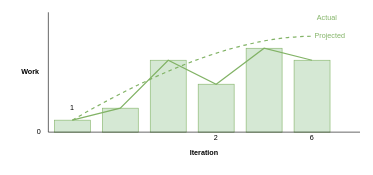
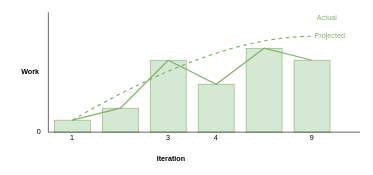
node "1": moved (72, 108) -> (72, 138)
node "3": added
node "2": label "2" -> "4"
node "6": label "6" -> "9"
node "Iteration": moved (204, 153) -> (171, 159)
